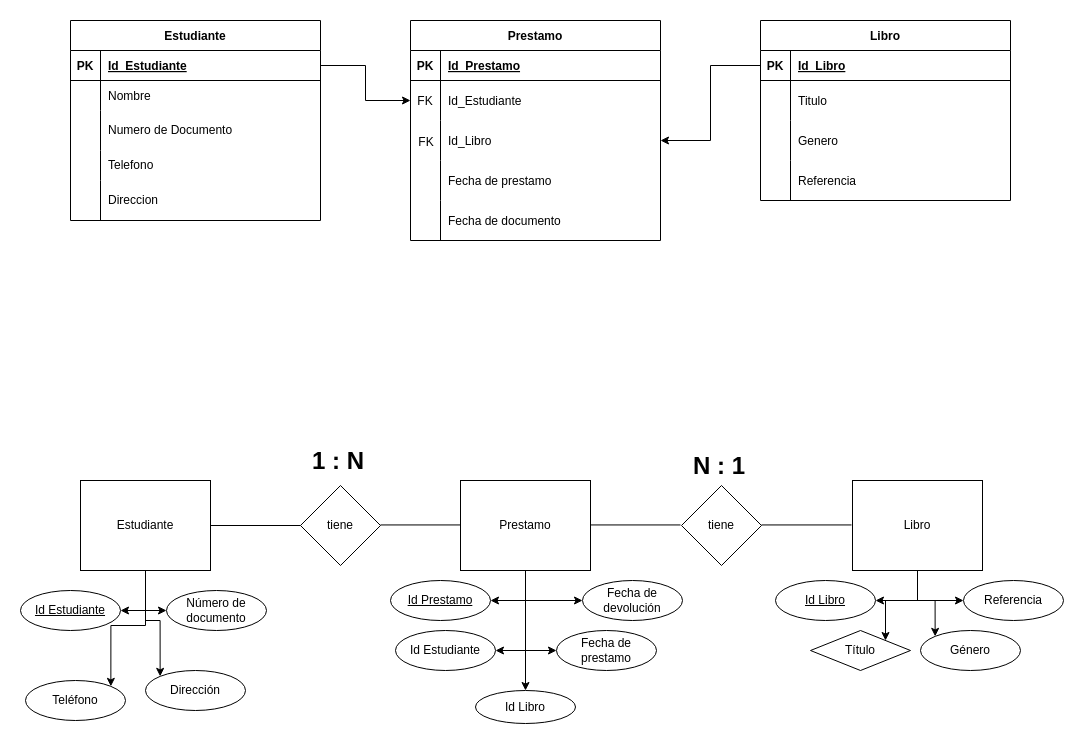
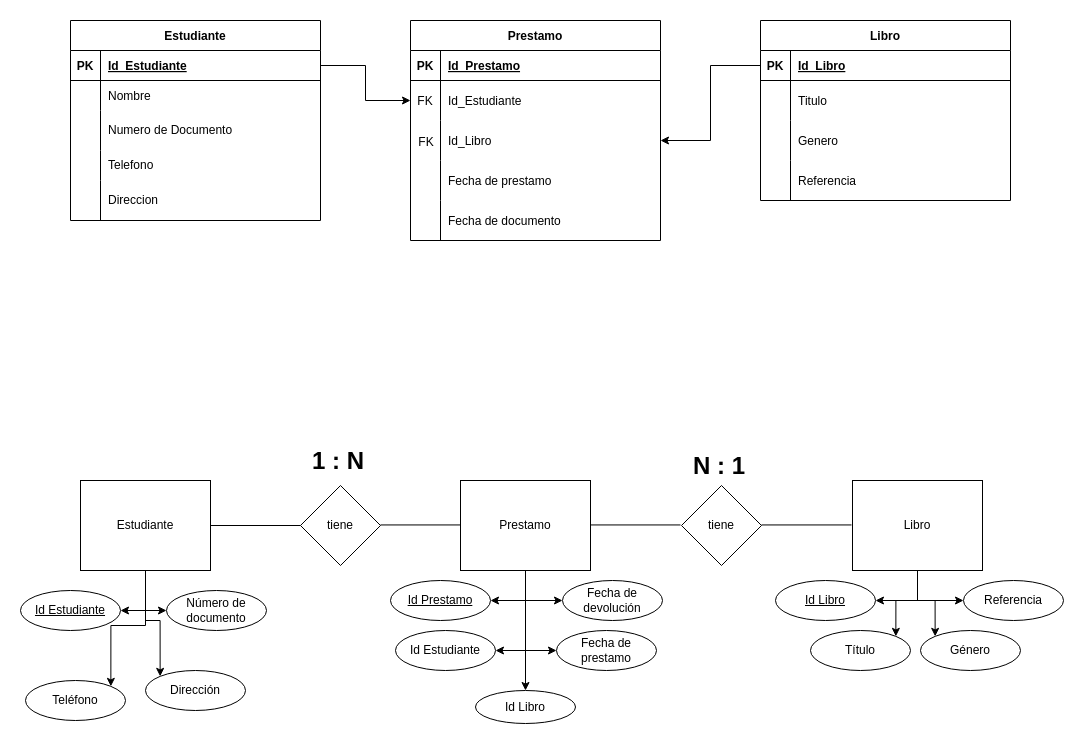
node "Fecha de devolución": moved (633, 601) -> (613, 601)
node "Título": shape diamond -> ellipse
